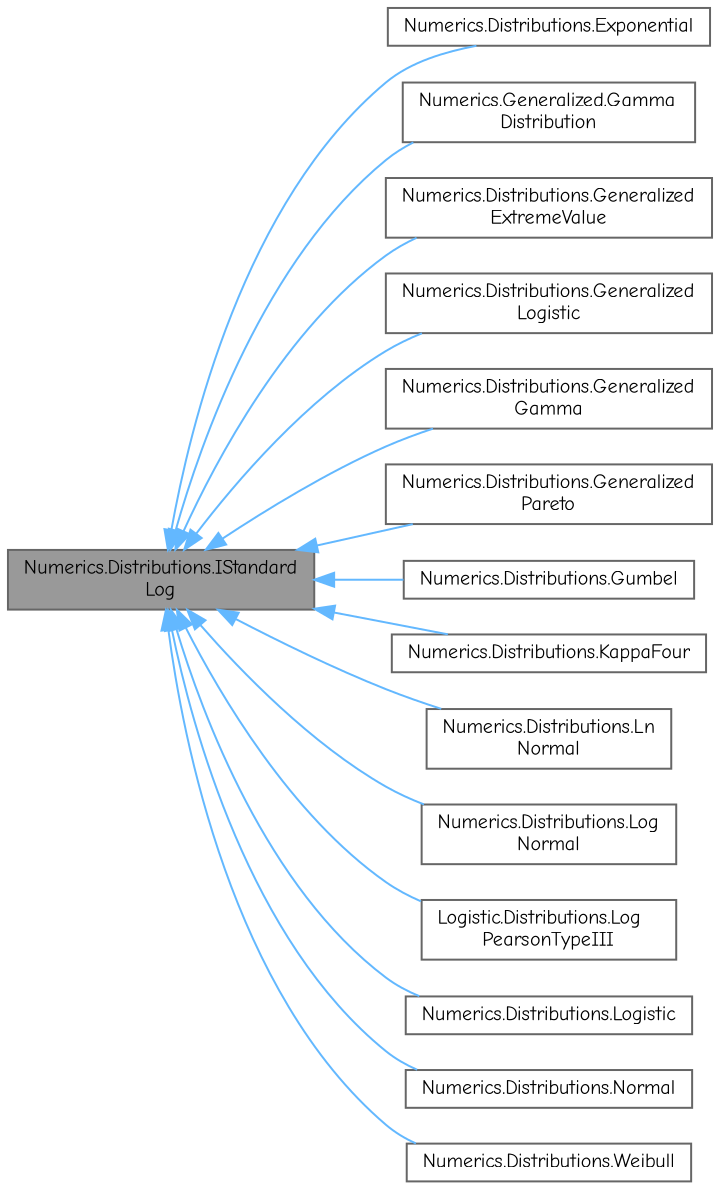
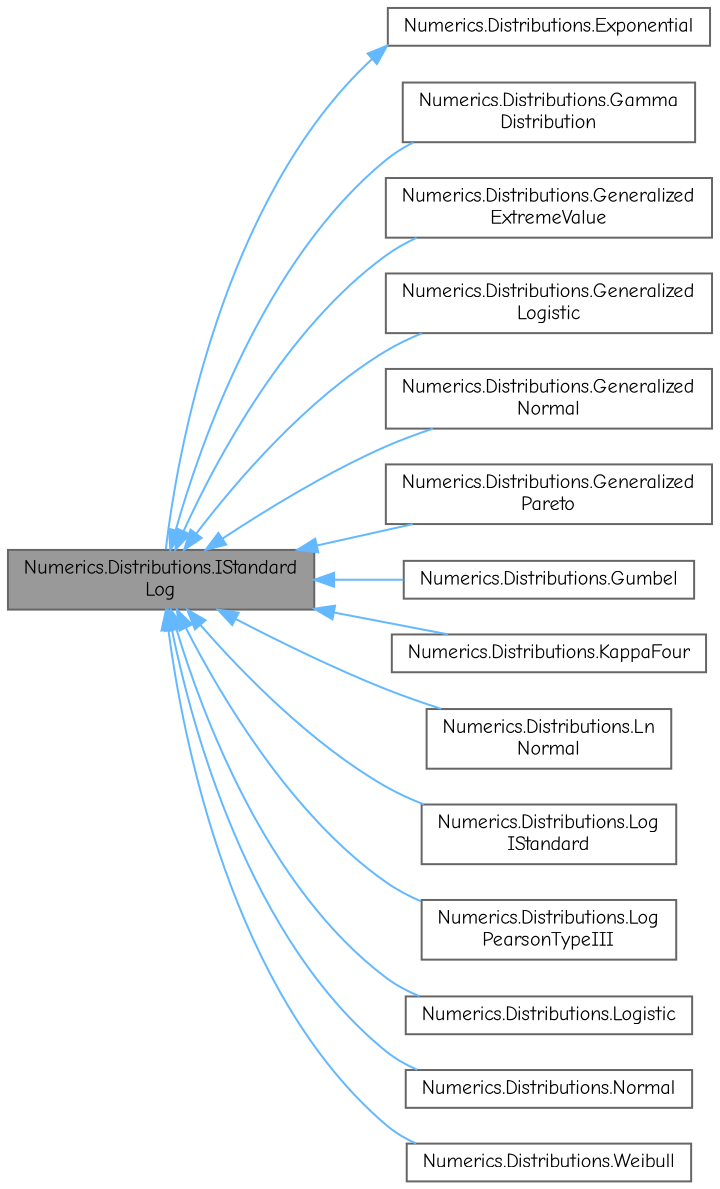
node "Numerics.Generalized.Gamma Distribution": label "Numerics.Generalized.Gamma Distribution" -> "Numerics.Distributions.Gamma Distribution"
edge "Numerics.Distributions.Exponential" -> "Numerics.Distributions.IStandard Log": reversed
node "Numerics.Distributions.Generalized Gamma": label "Numerics.Distributions.Generalized Gamma" -> "Numerics.Distributions.Generalized Normal"
node "Numerics.Distributions.Log Normal": label "Numerics.Distributions.Log Normal" -> "Numerics.Distributions.Log IStandard"
node "Logistic.Distributions.Log PearsonTypeIII": label "Logistic.Distributions.Log PearsonTypeIII" -> "Numerics.Distributions.Log PearsonTypeIII"
